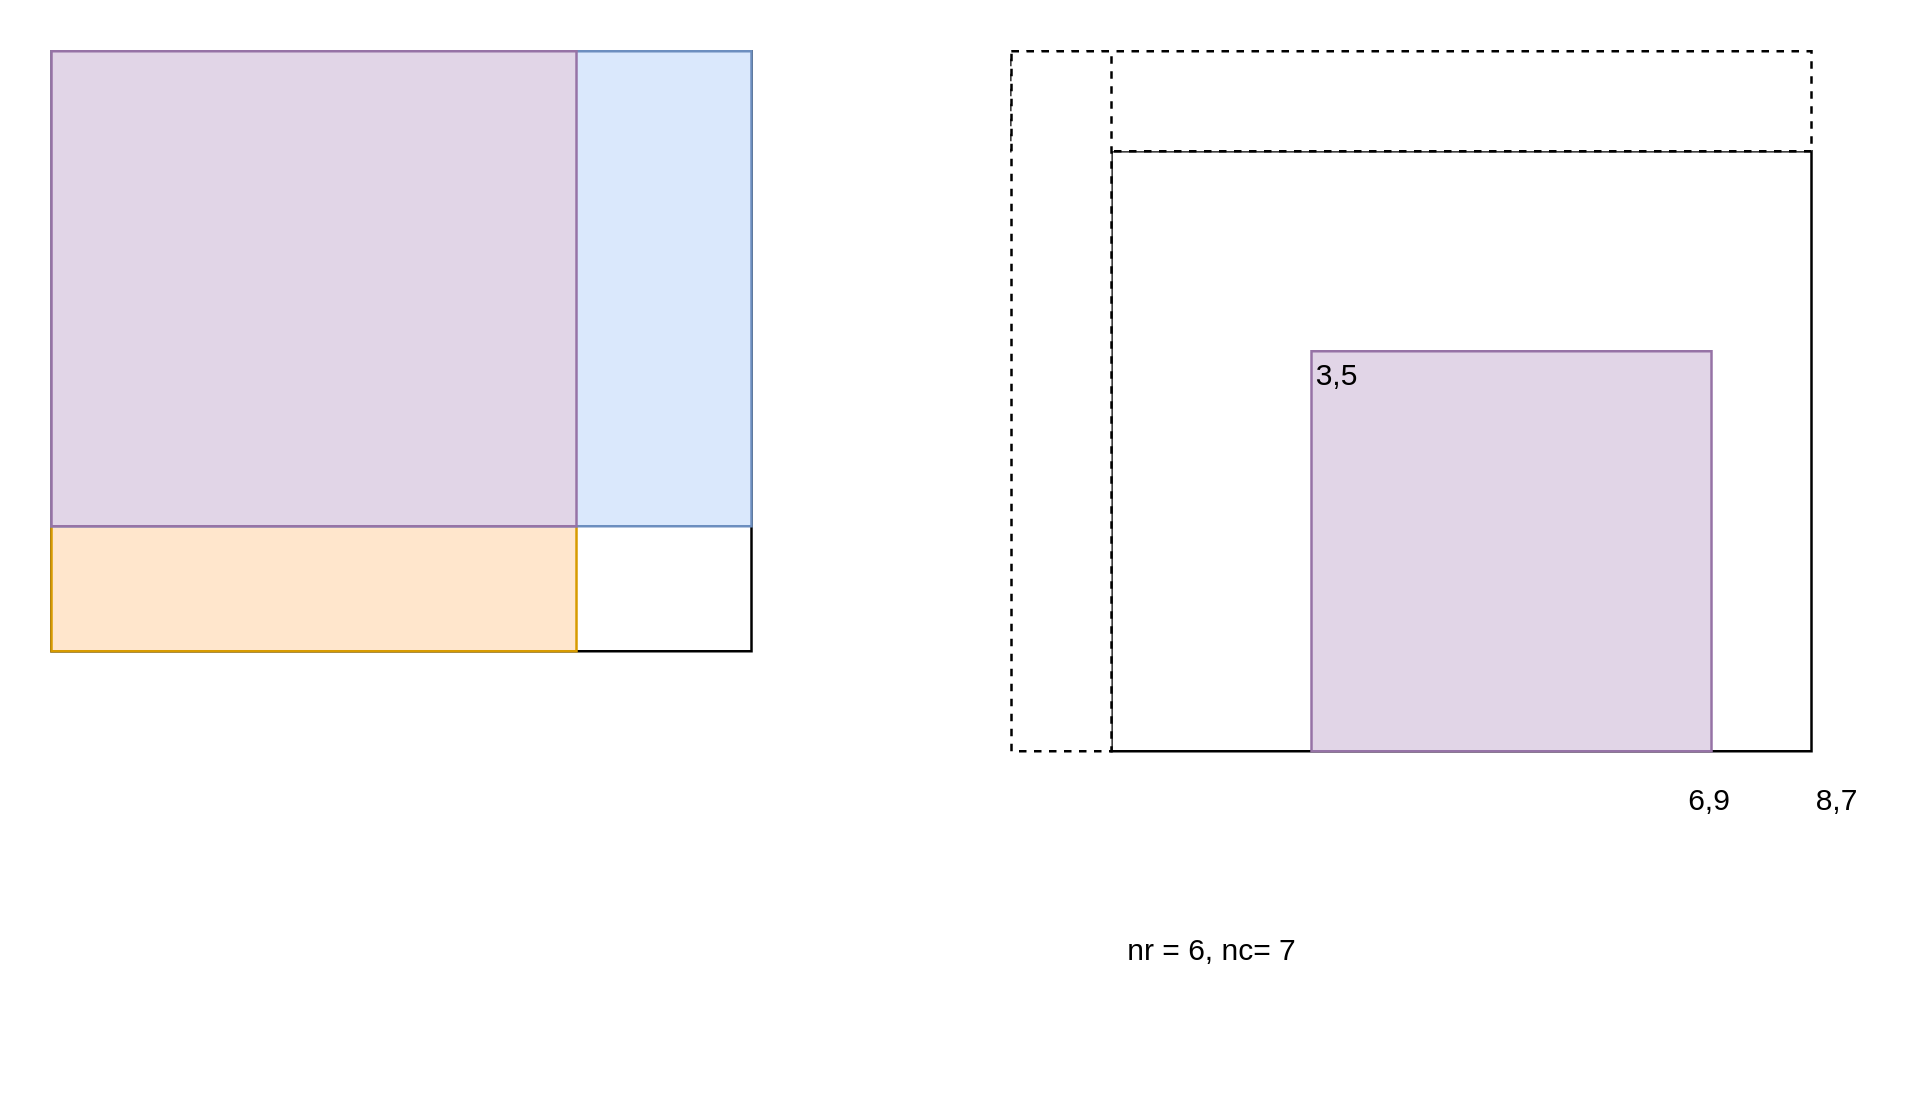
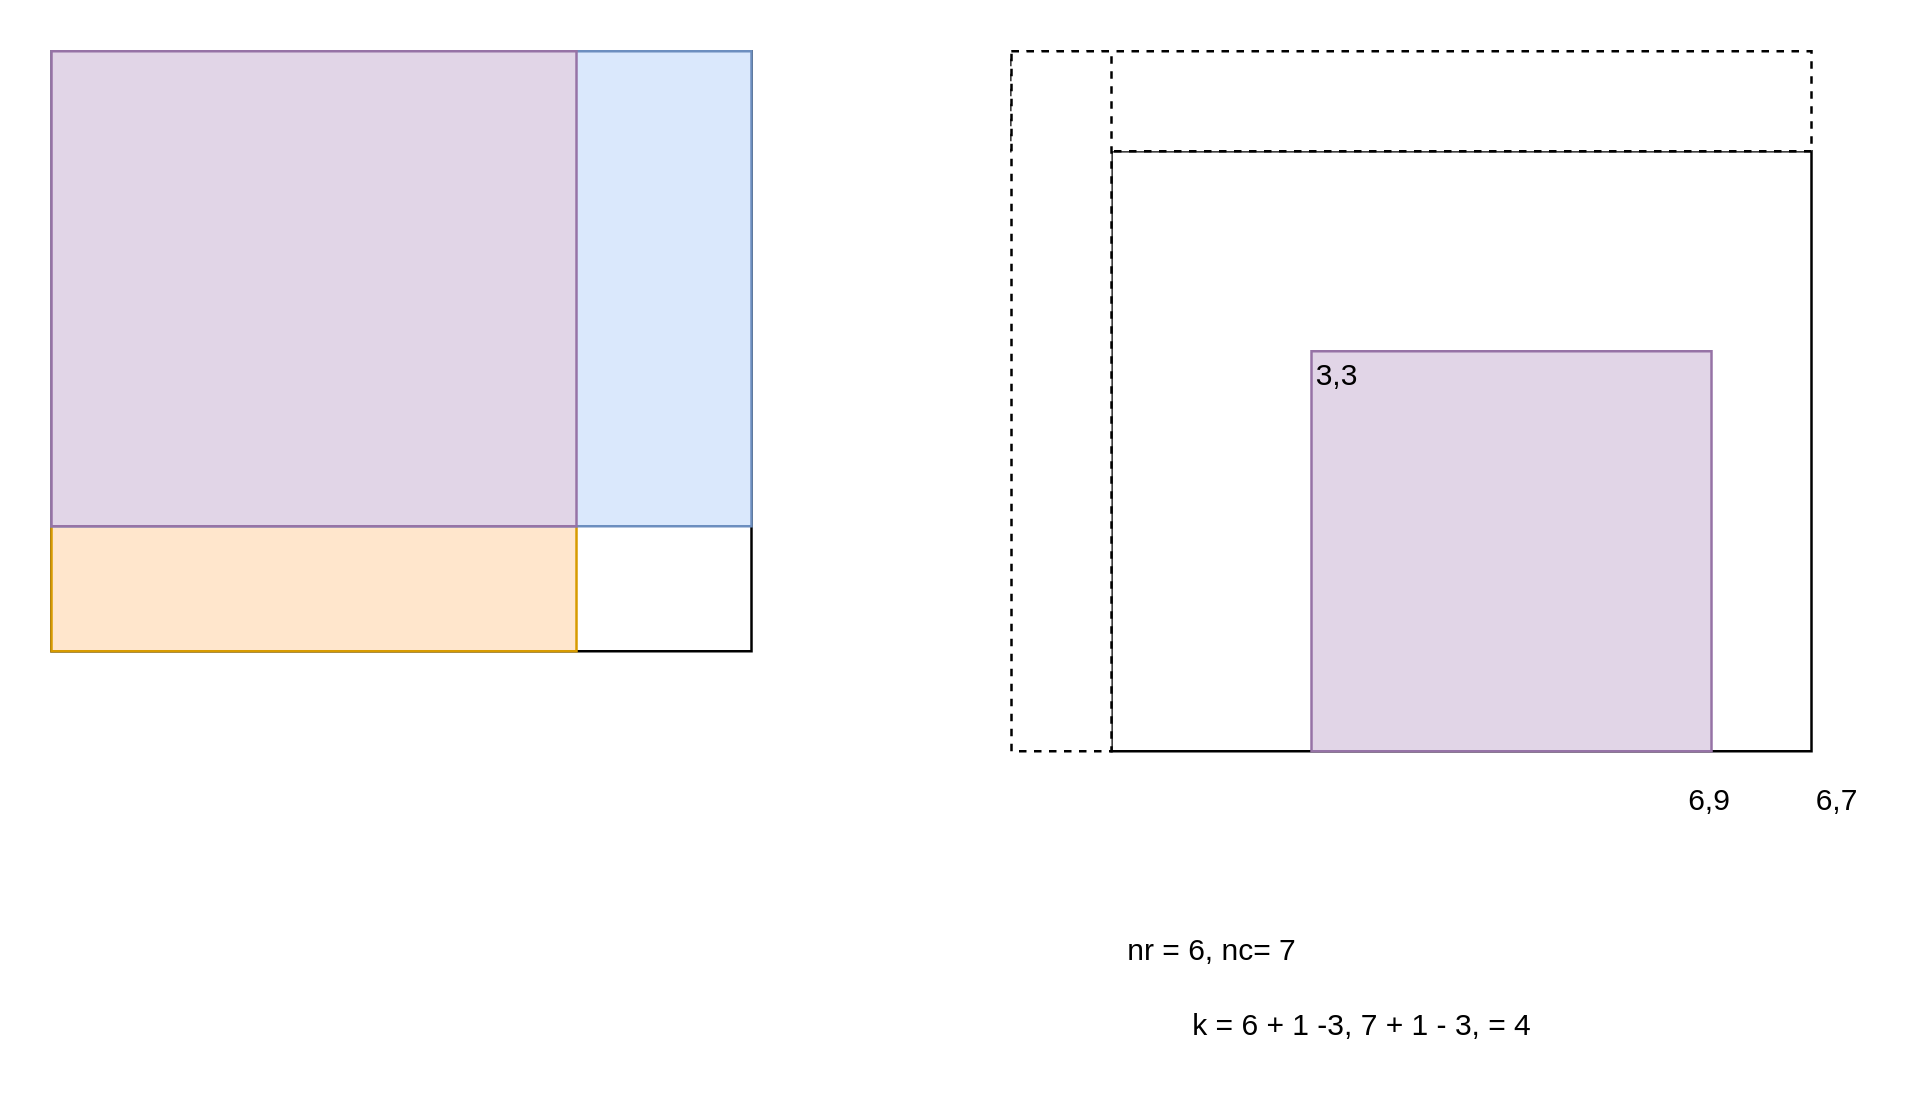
node "3,5": label "3,5" -> "3,3"
node "8,7": label "8,7" -> "6,7"
node "k = 6 + 1 -3, 7 + 1 - 3, = 4": added
